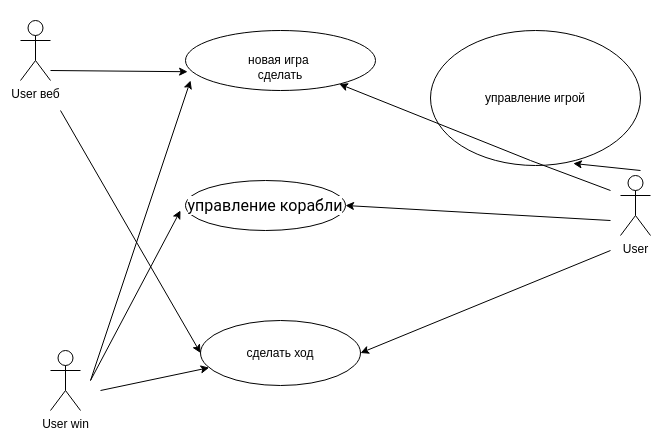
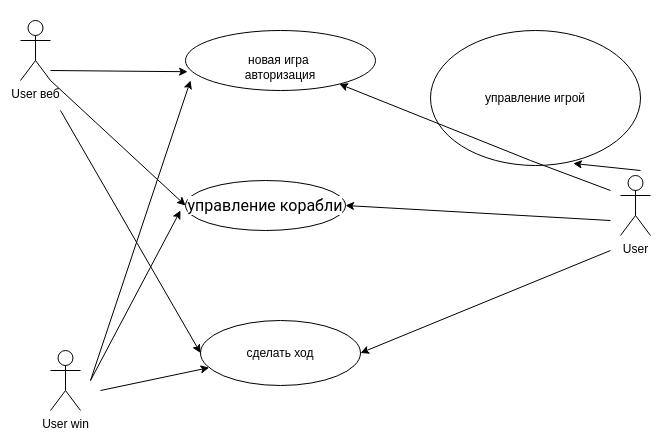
node "новая игра сделать": label "новая игра сделать" -> "новая игра авторизация"
edge "User веб" -> "управление корабли": added
